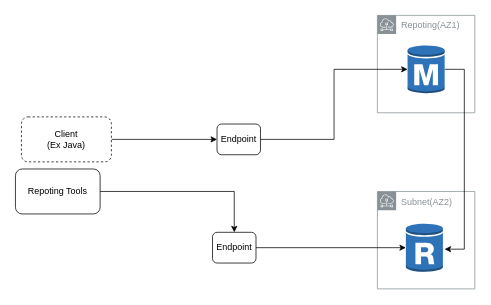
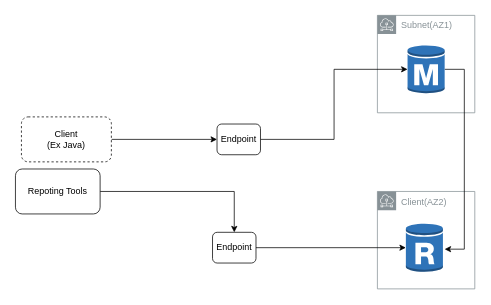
node "Repoting(AZ1)": label "Repoting(AZ1)" -> "Subnet(AZ1)"
node "Subnet(AZ2)": label "Subnet(AZ2)" -> "Client(AZ2)"
